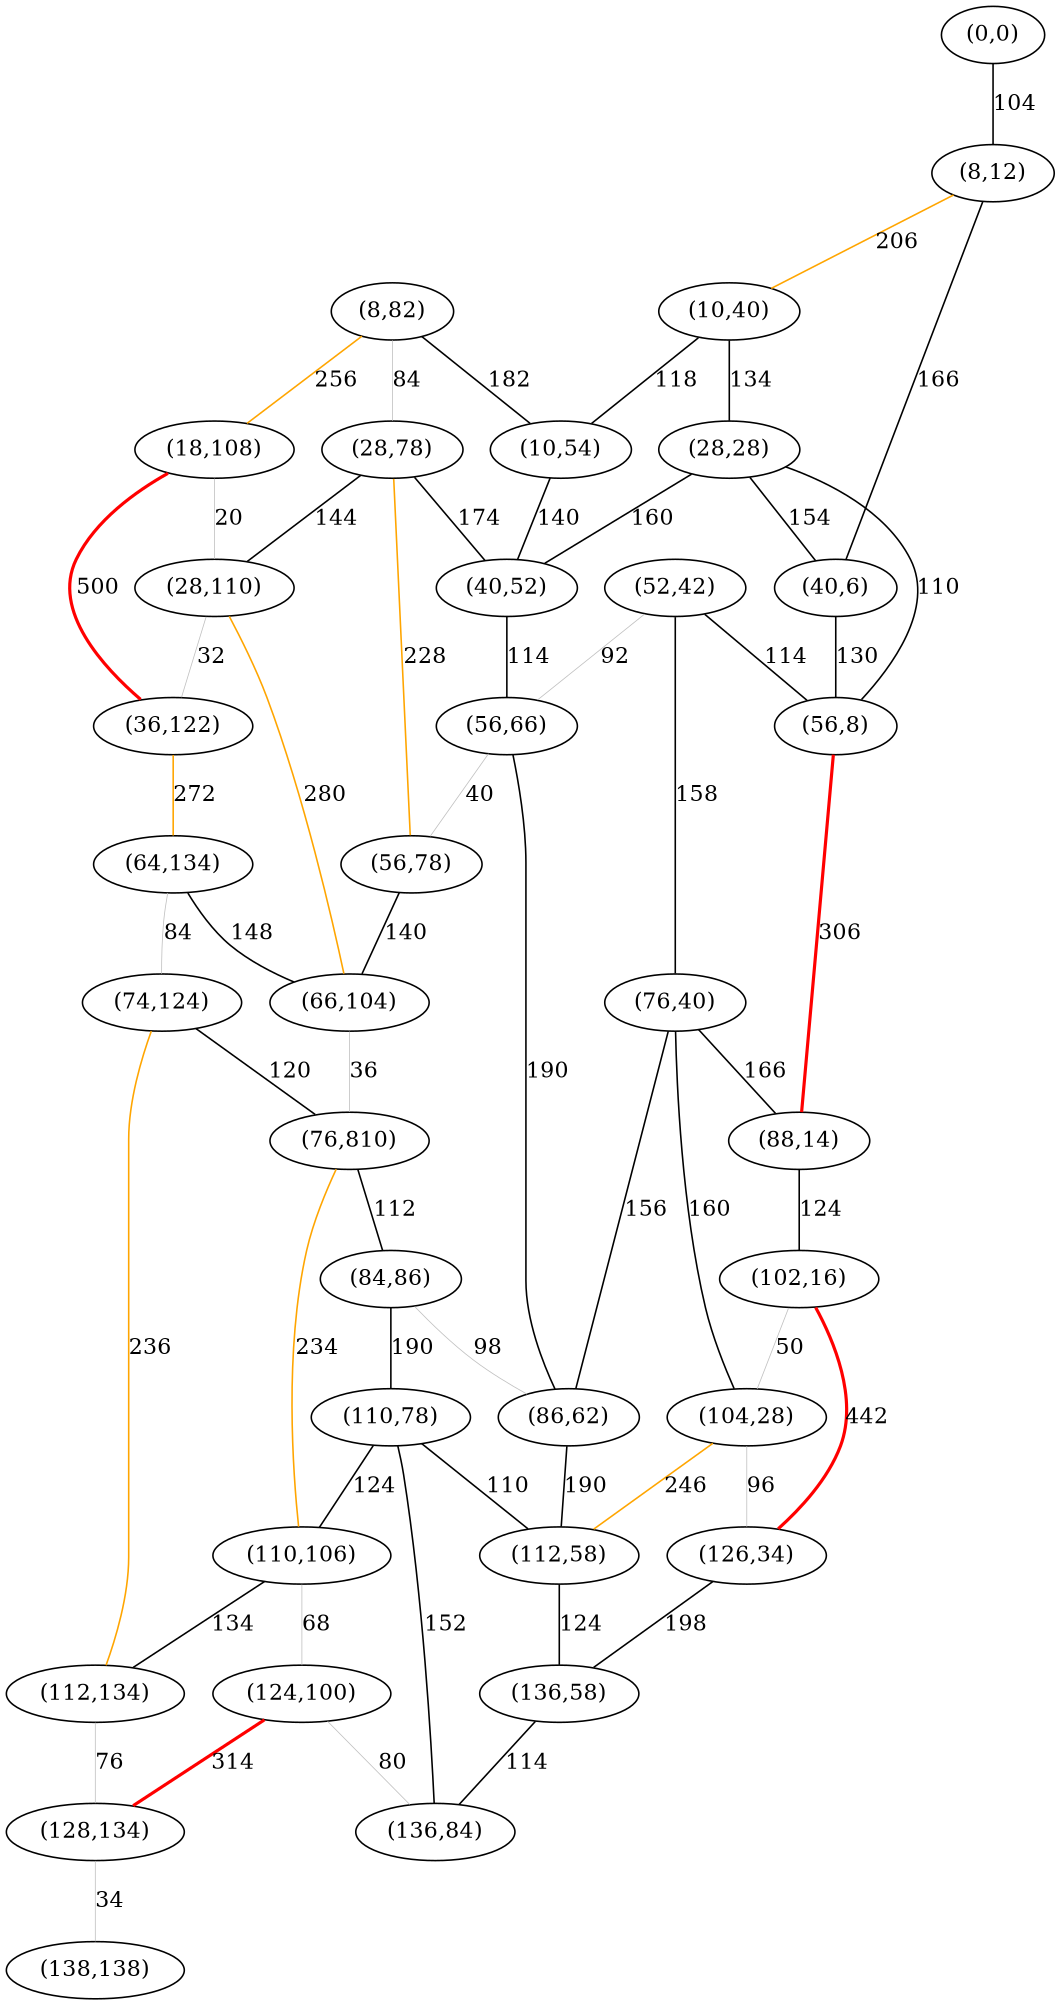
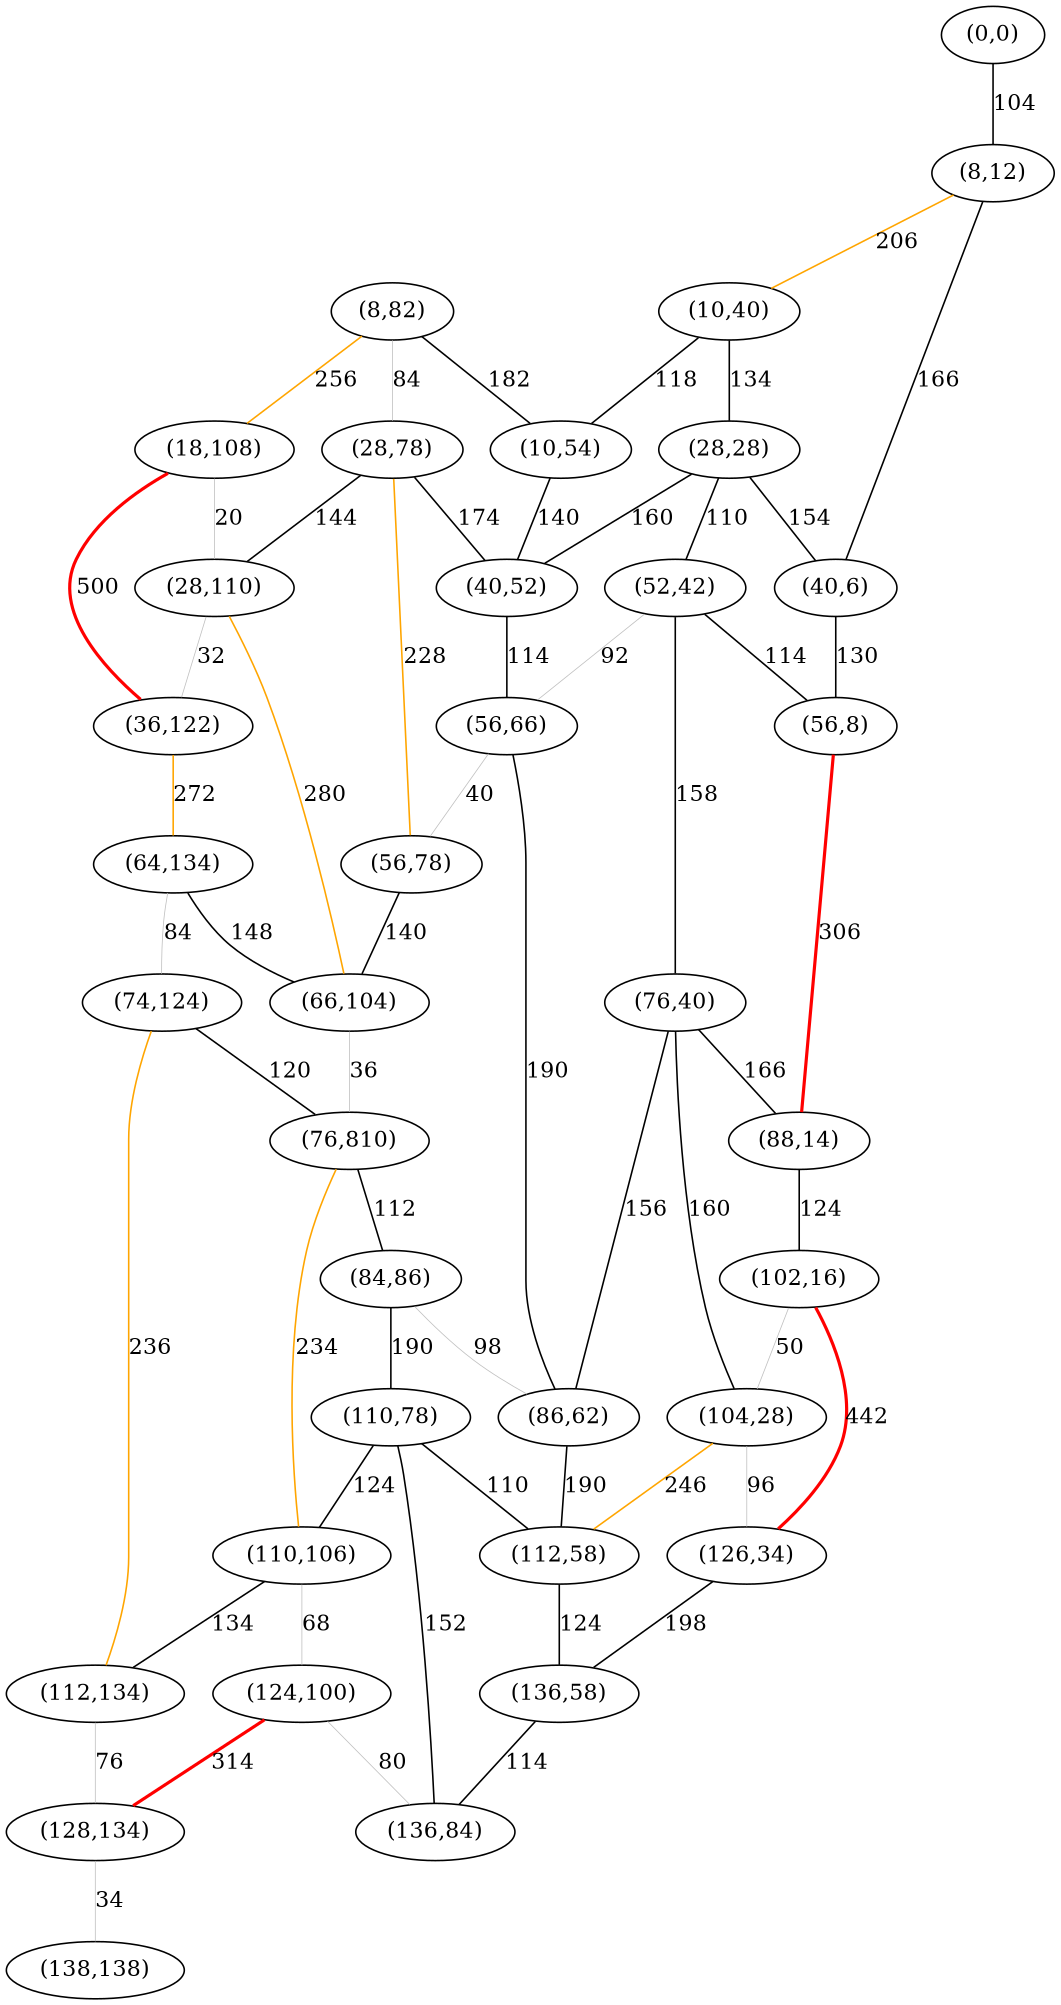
edge "(28,28)" -- "(56,8)": now "(28,28)" -- "(52,42)"
